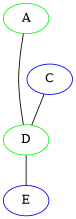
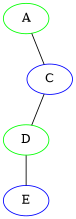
edge "A" -- "D": now "A" -- "C"
